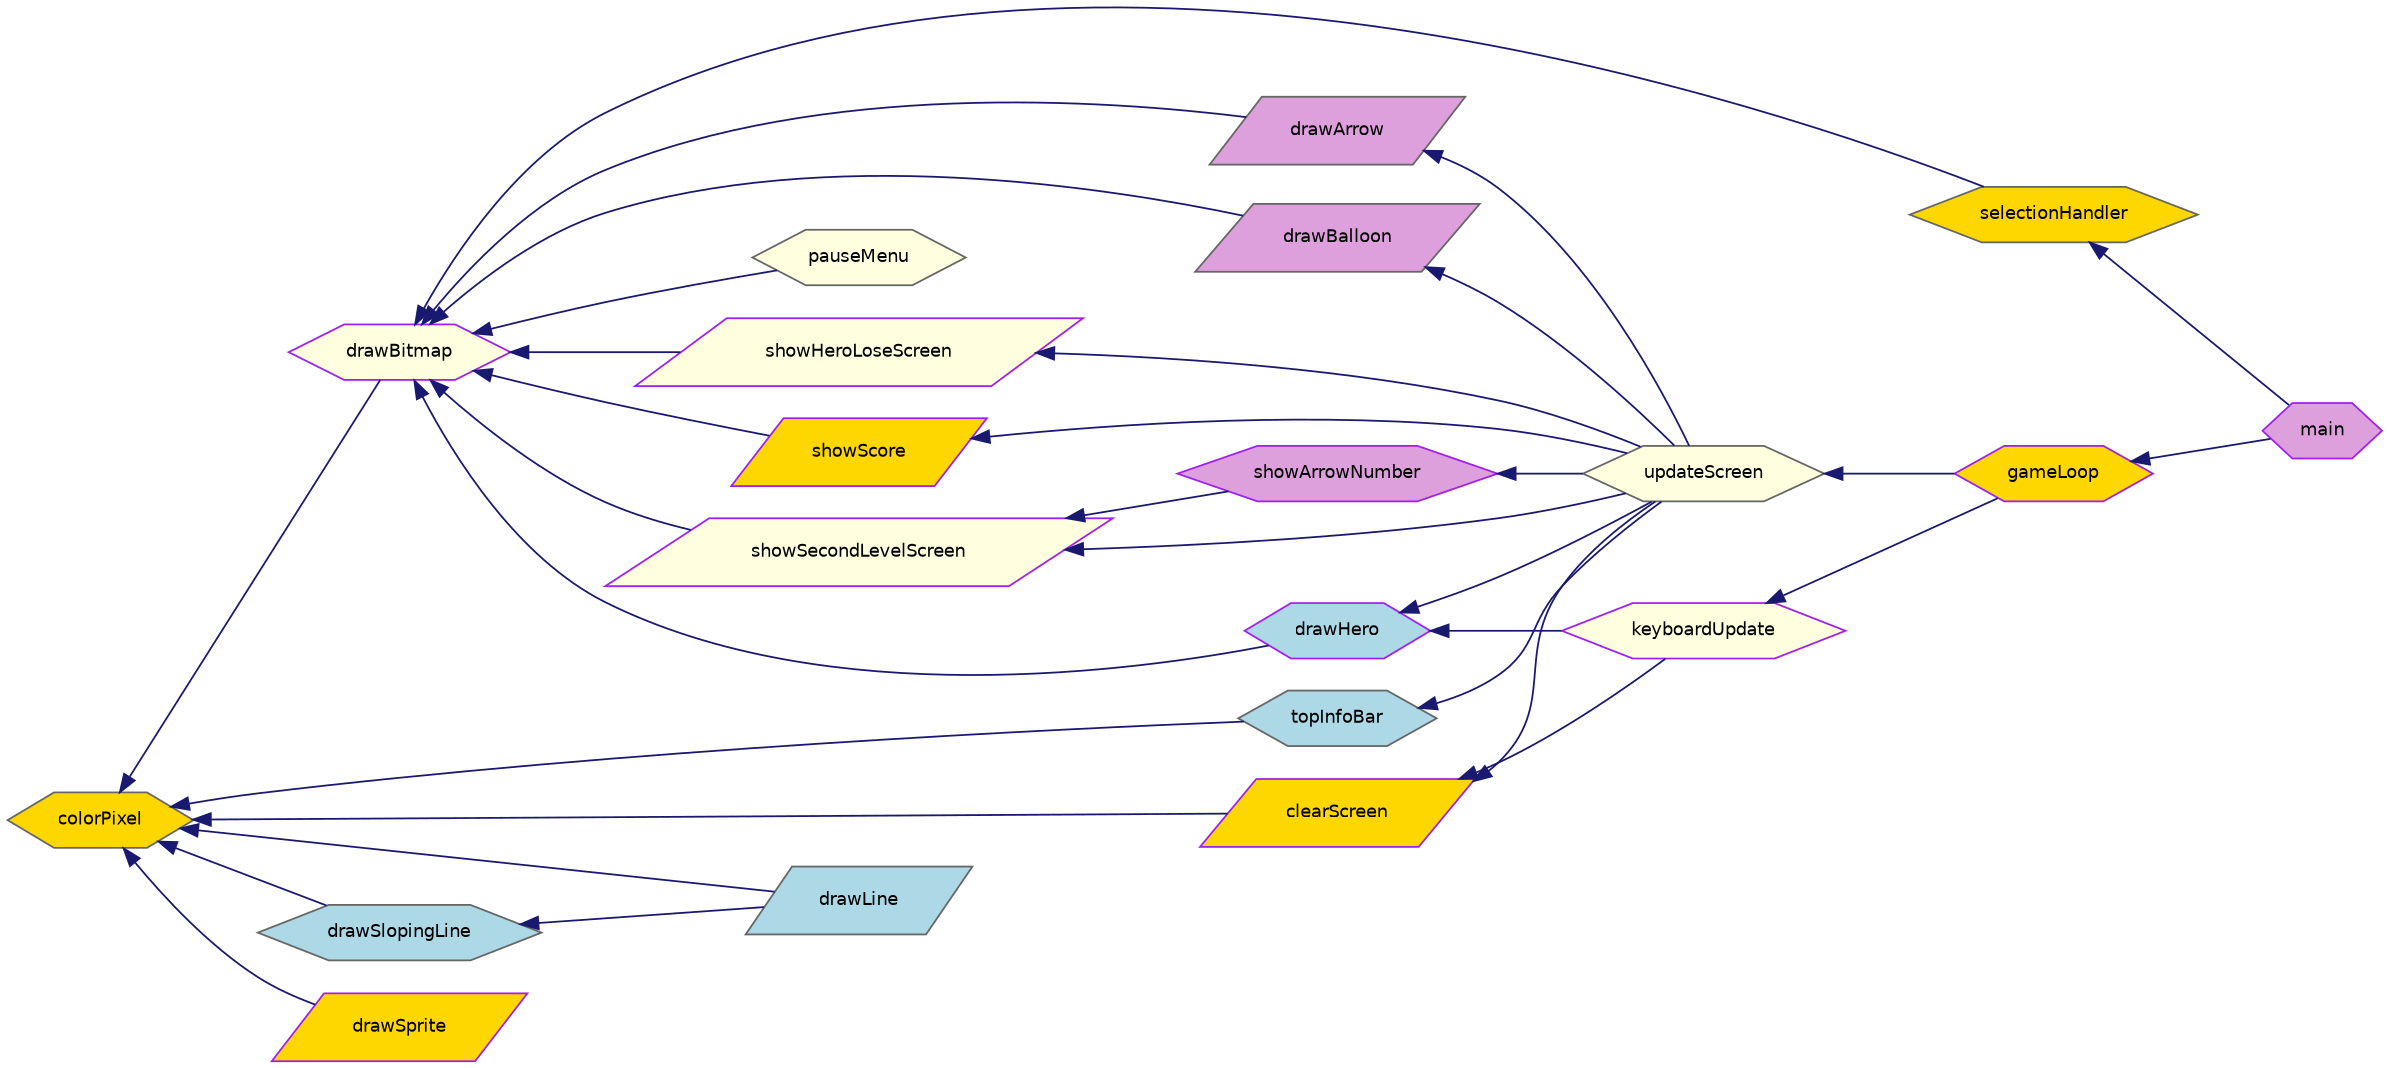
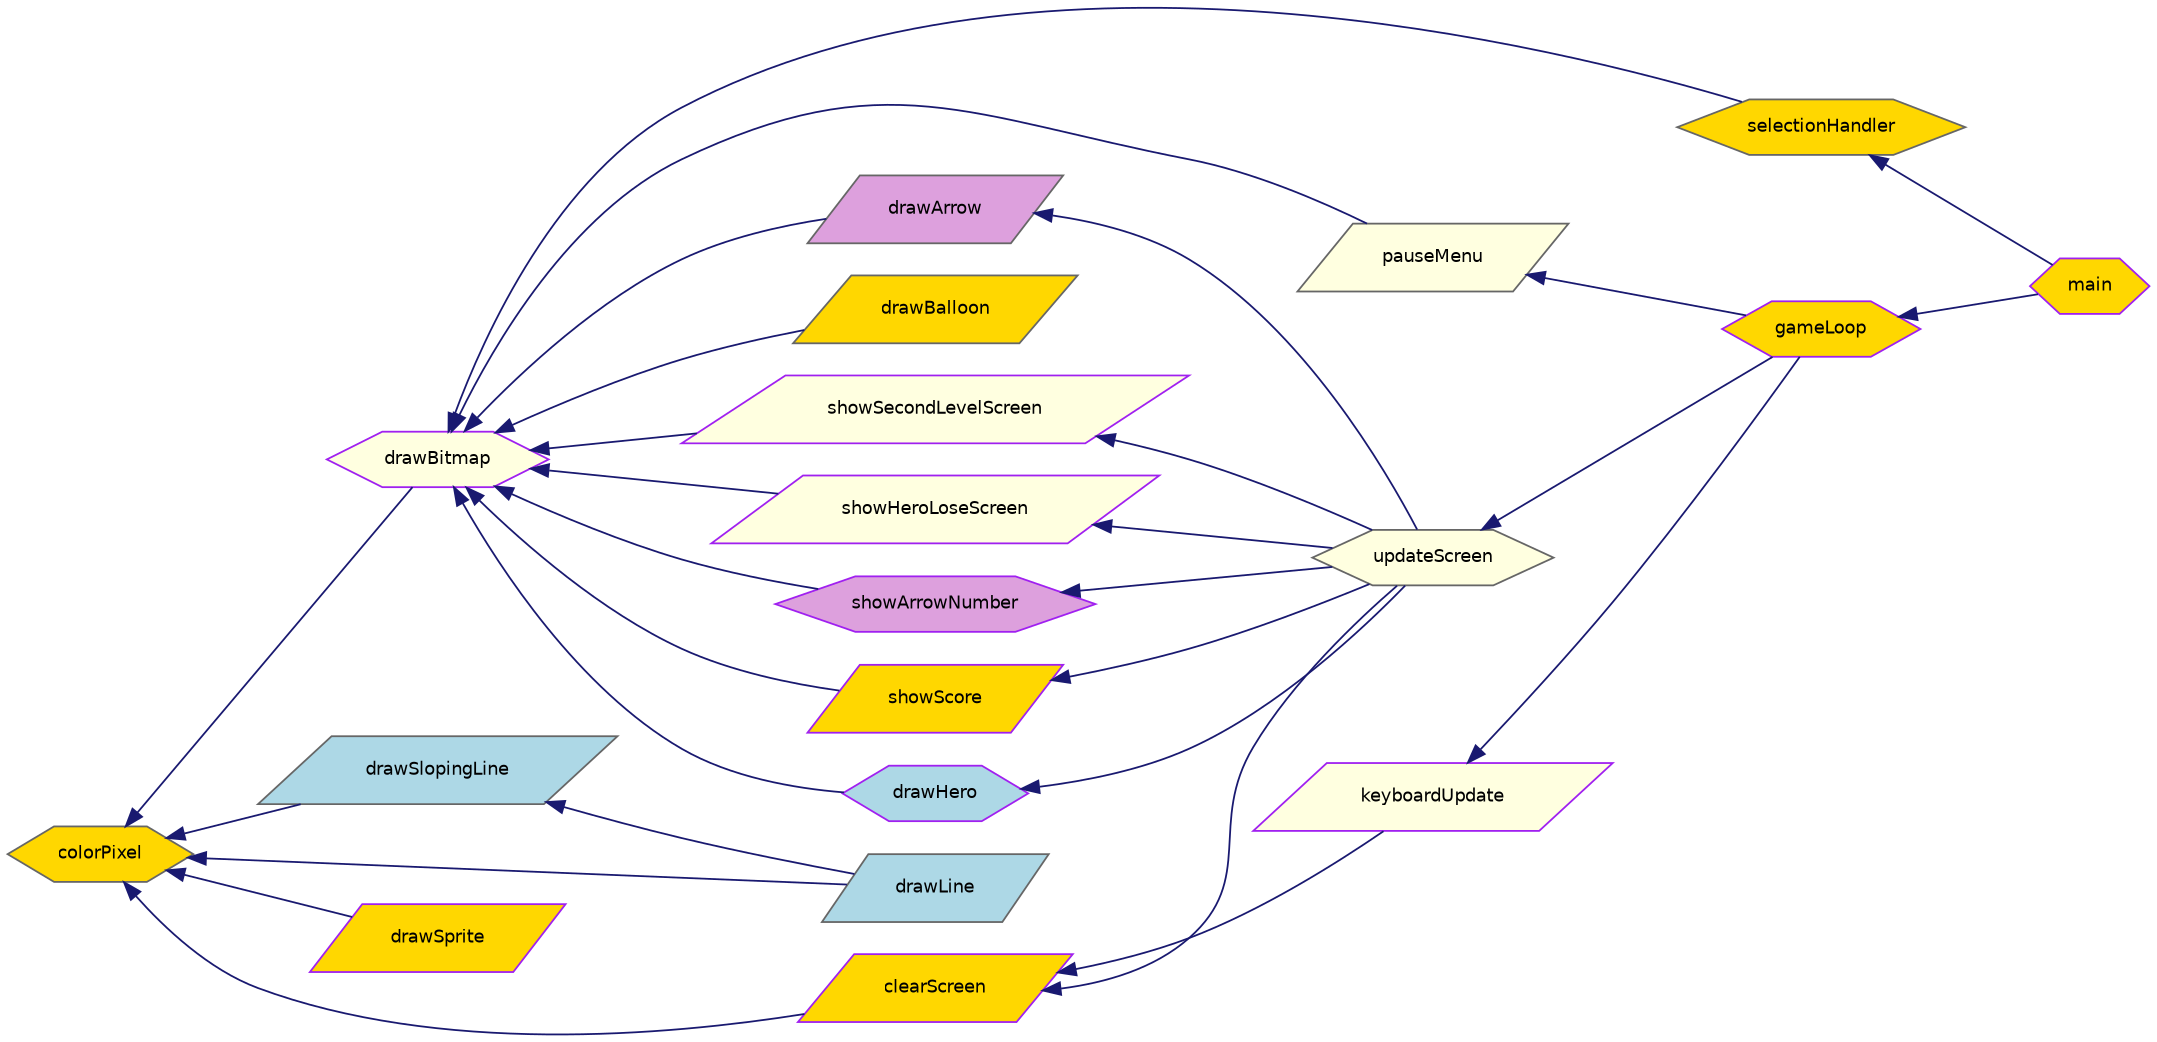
node "drawBalloon": fillcolor plum -> gold
node "pauseMenu": shape hexagon -> parallelogram
edge "gameLoop" -> "pauseMenu": added
edge "updateScreen" -> "drawBalloon": removed
node "main": fillcolor plum -> gold
edge "showArrowNumber" -> "showSecondLevelScreen": now "showArrowNumber" -> "drawBitmap"
edge "keyboardUpdate" -> "drawHero": removed
node "keyboardUpdate": shape hexagon -> parallelogram
node "topInfoBar": removed
node "drawSlopingLine": shape hexagon -> parallelogram
